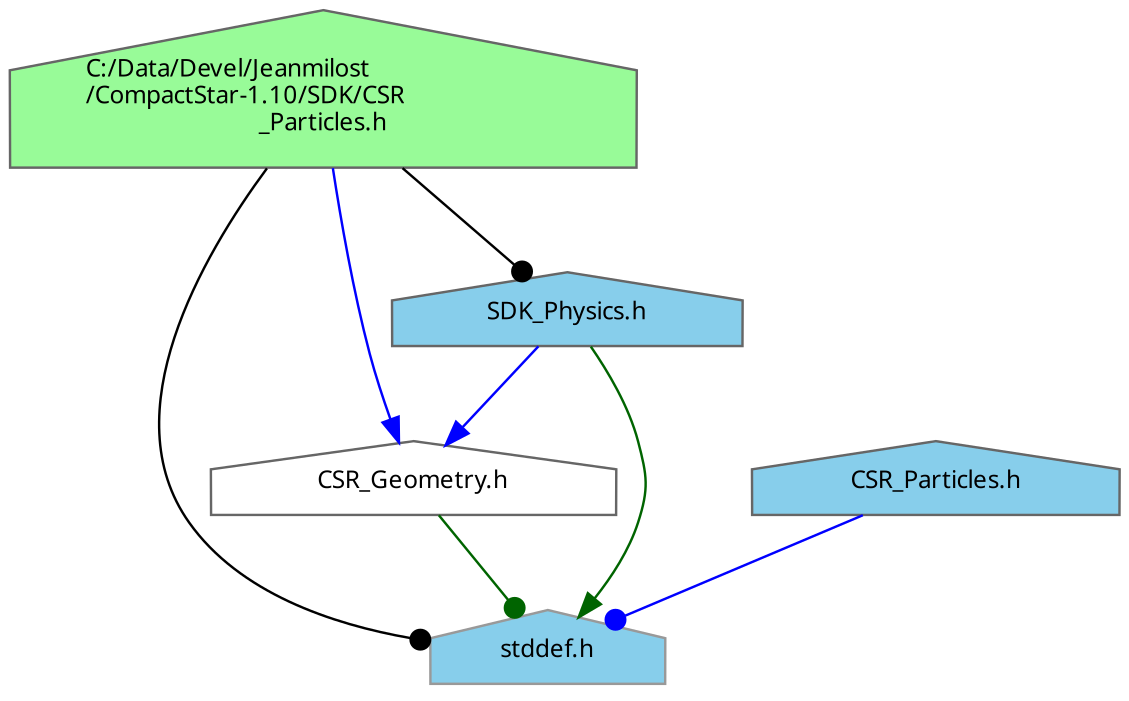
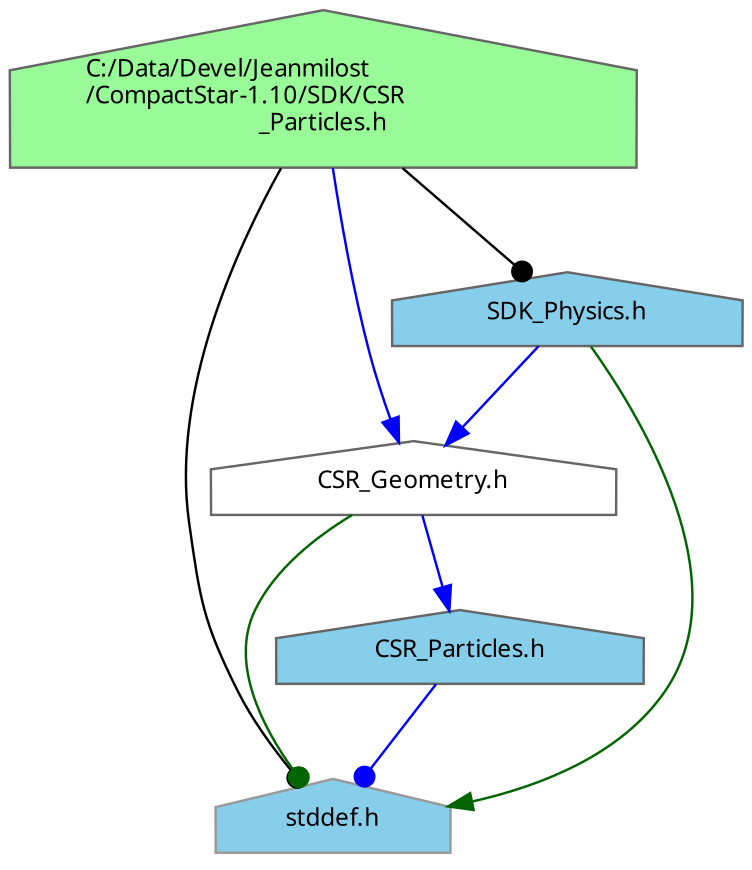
edge "CSR_Geometry.h" -> "CSR_Particles.h": added
